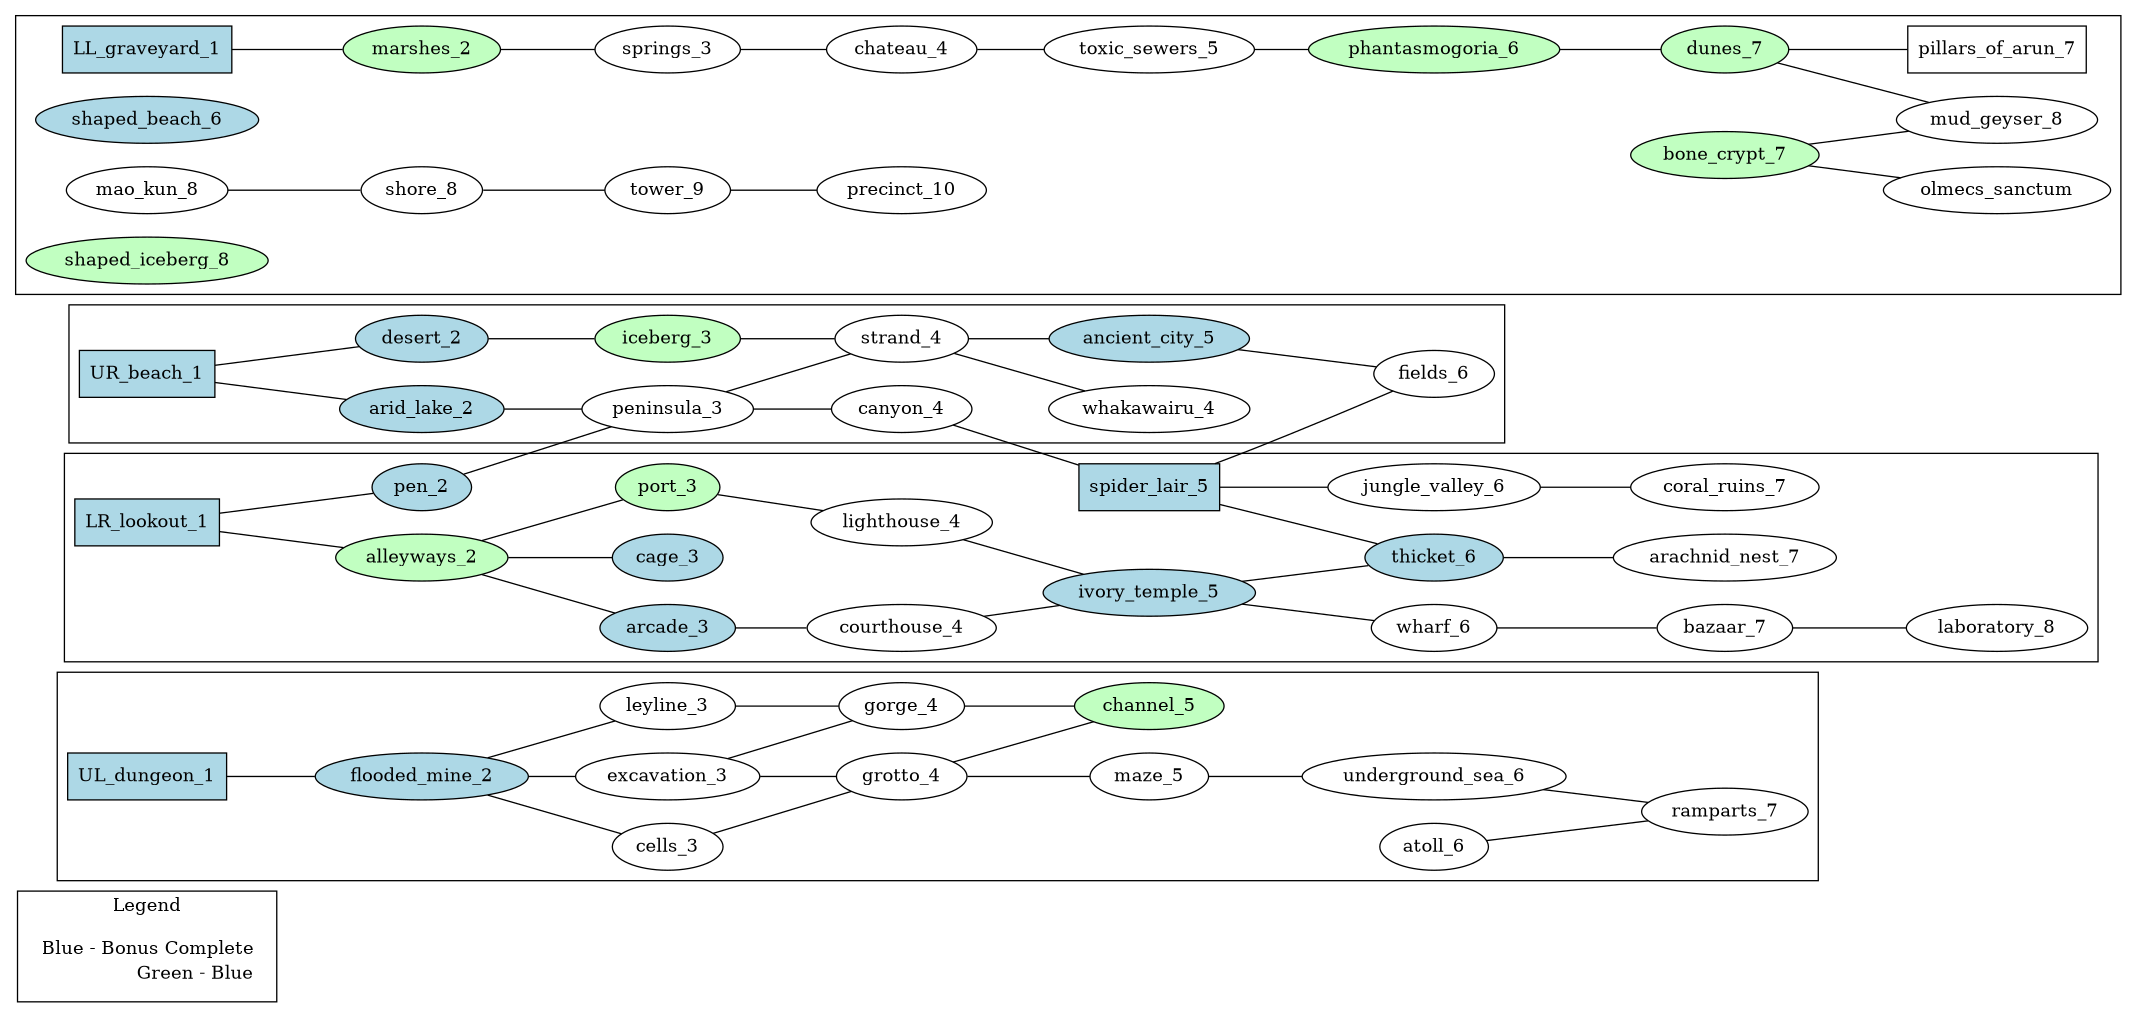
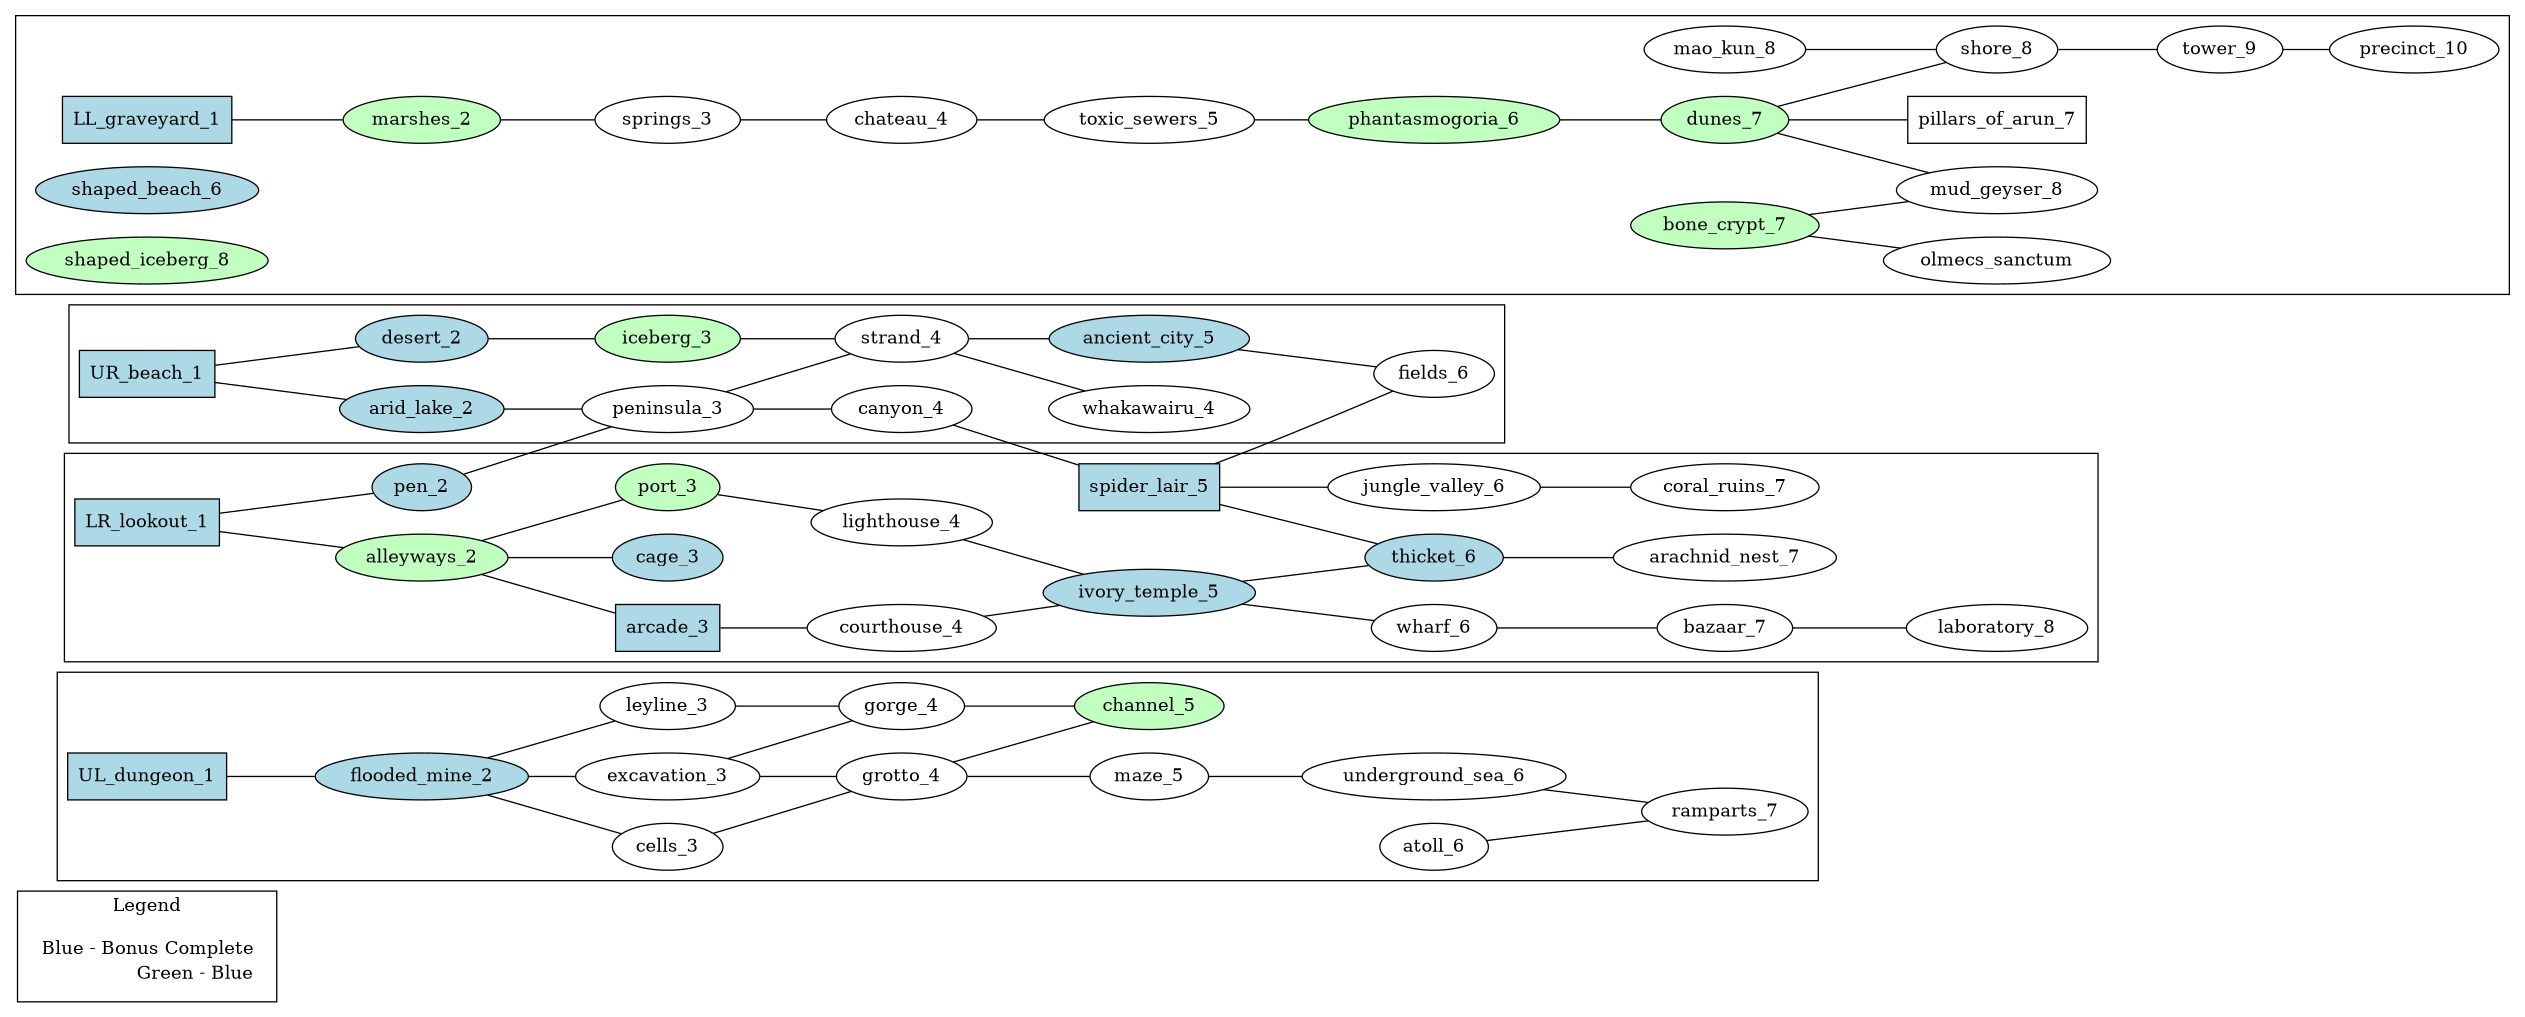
edge "shore_8" -- "dunes_7": added
node "arcade_3": shape ellipse -> box
